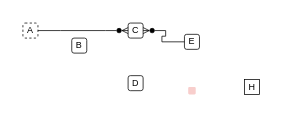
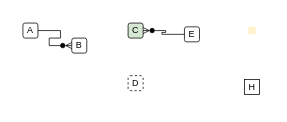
node "A": style dashed -> solid
edge "A" -> "C": now "A" -> "B"
node "C": fillcolor #ffffff -> #d5e8d4
node "G": fillcolor #ffffff -> #fff2cc
node "E": moved (192, 42) -> (192, 34)
node "D": style solid -> dashed
node "F": fillcolor #f8cecc -> #ffffff
